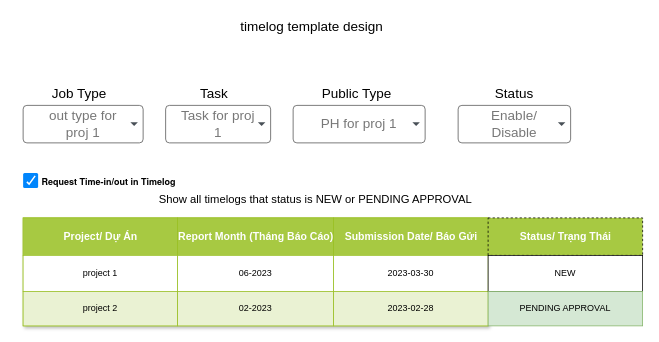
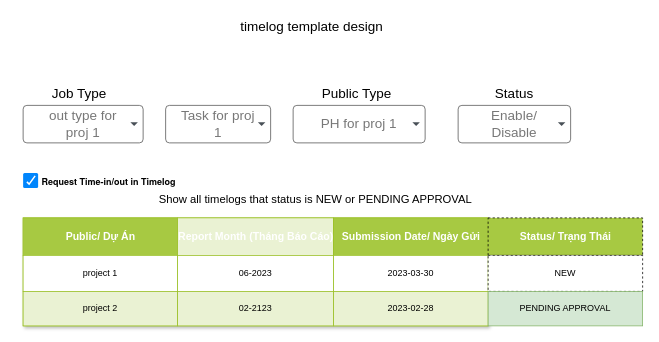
node "Task": removed
node "Project/ Dự Án": label "Project/ Dự Án" -> "Public/ Dự Án"
node "Report Month (Tháng Báo Cáo)": fillcolor #a7c942 -> #eaf2d3
node "Submission Date/ Báo Gửi": label "Submission Date/ Báo Gửi" -> "Submission Date/ Ngày Gửi"
node "NEW": style solid -> dashed
node "02-2023": label "02-2023" -> "02-2123"
